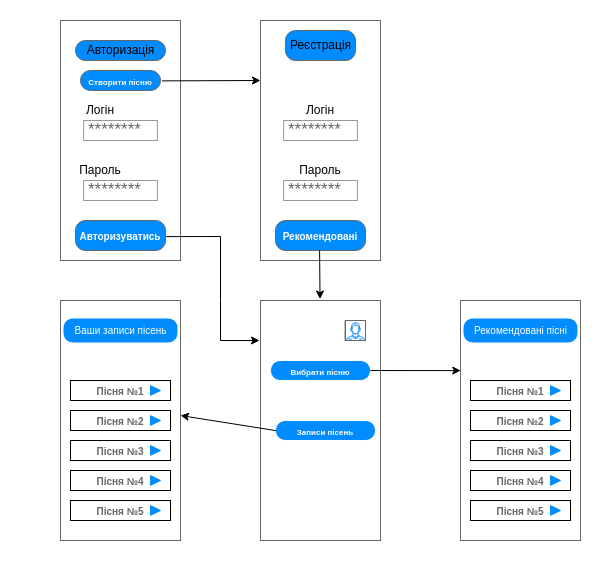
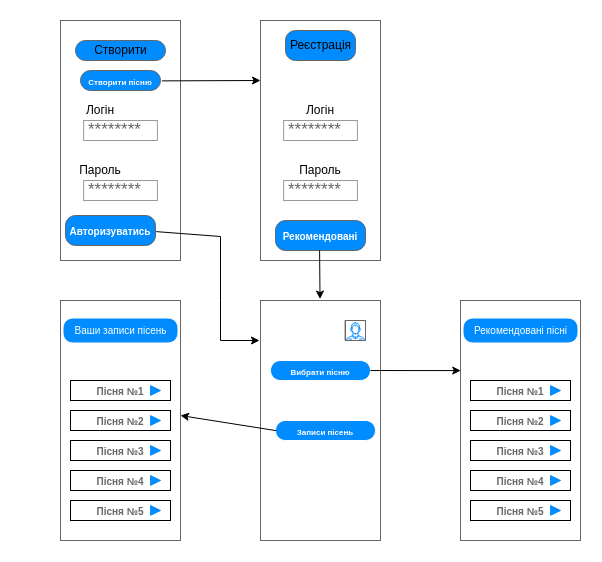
node "Авторизація": label "Авторизація" -> "Створити"
node "Авторизуватись": moved (121, 236) -> (111, 231)
